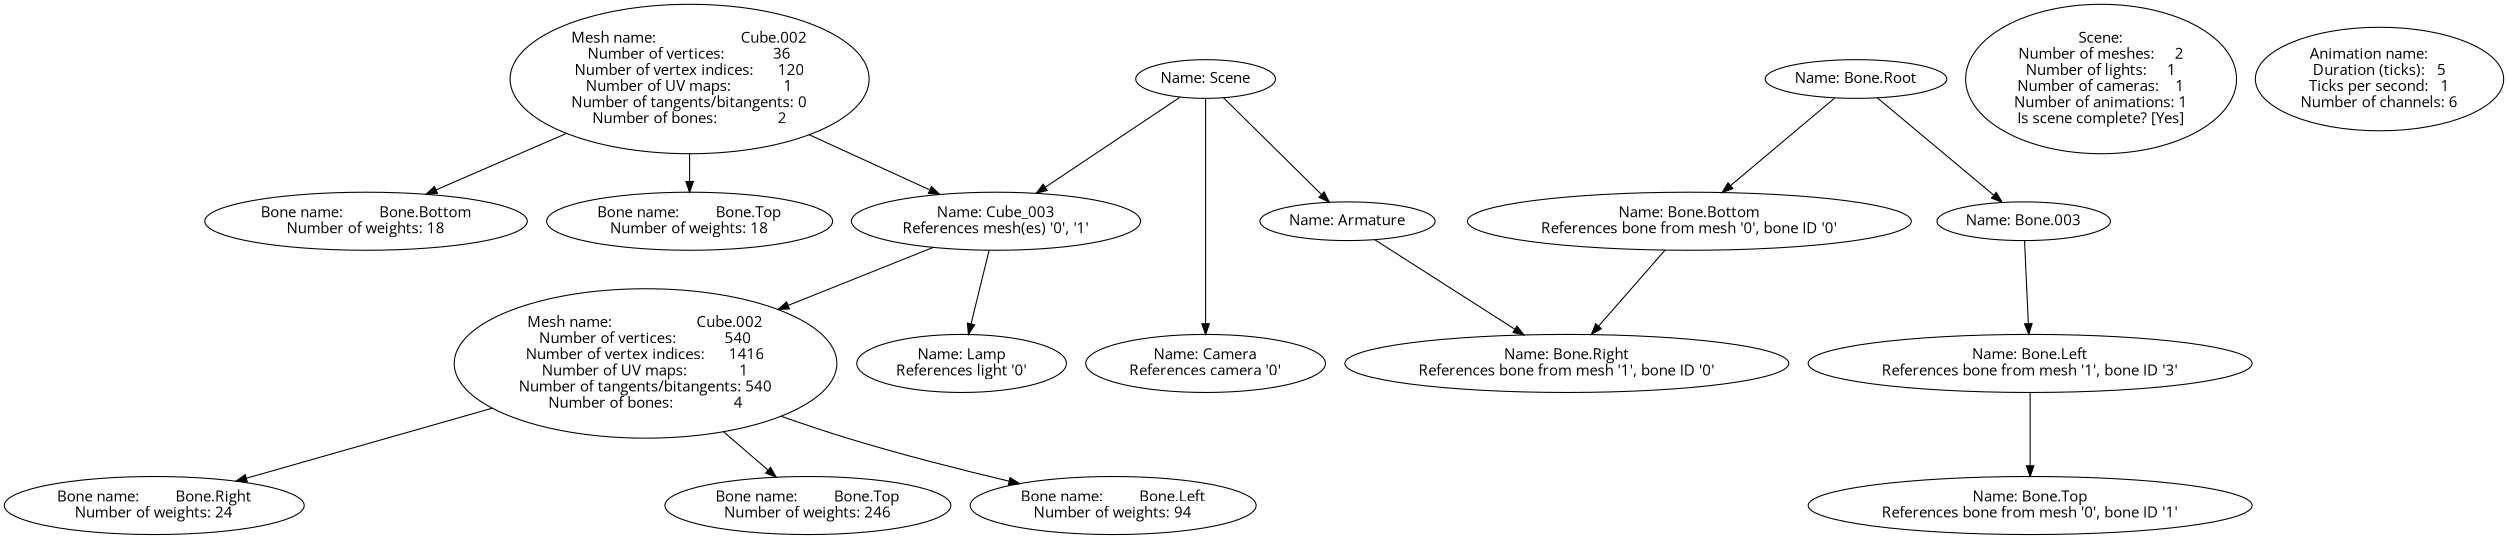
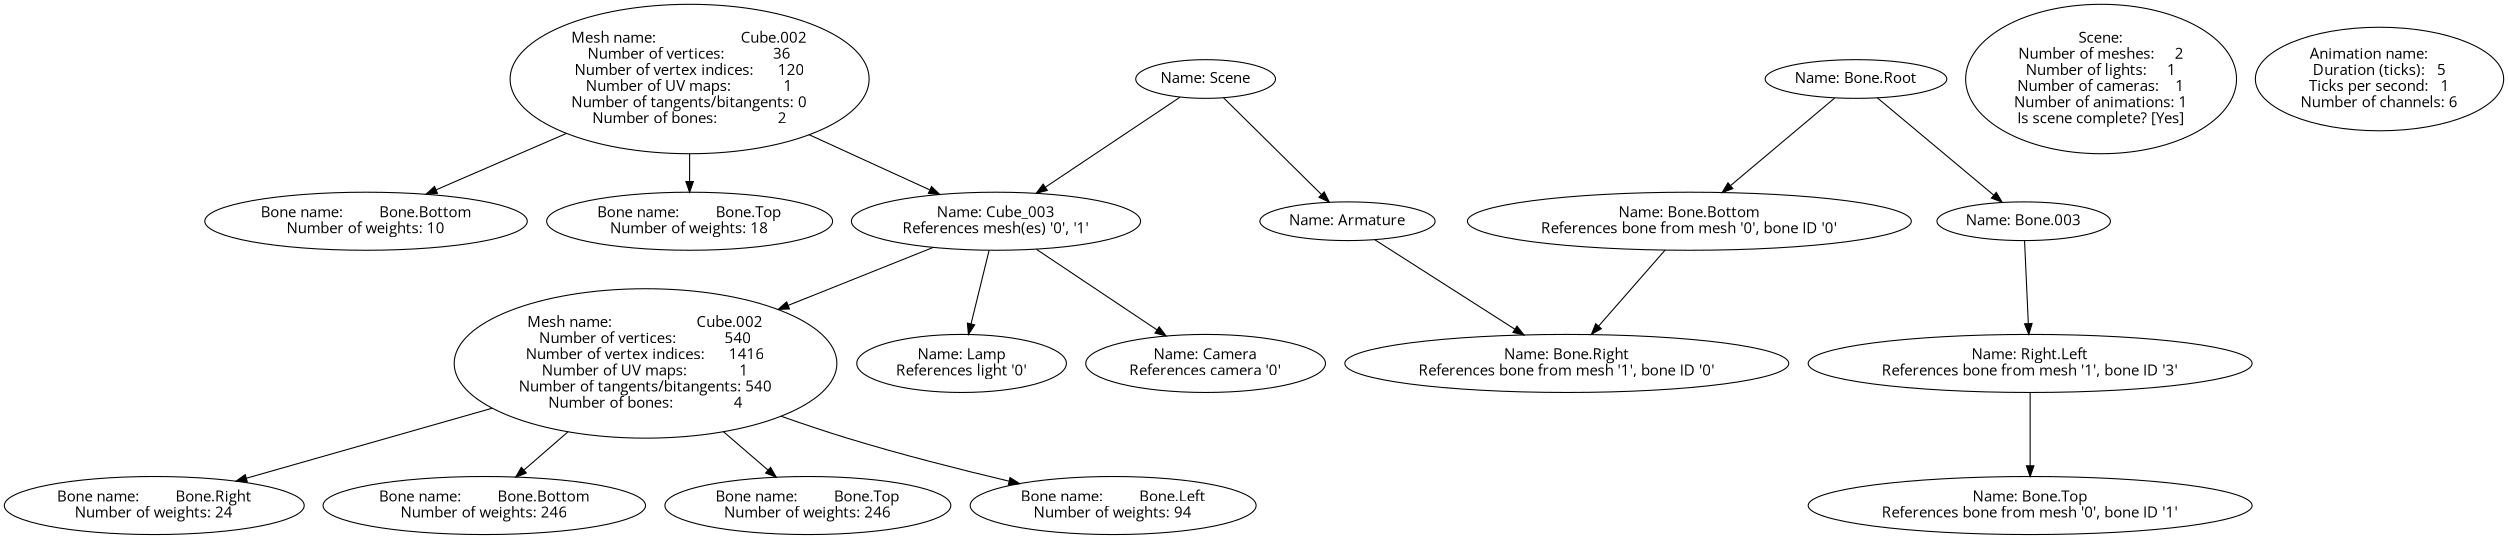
edge "Name: Scene" -> "Name: Camera References camera '0'": now "Name: Cube_003 References mesh(es) '0', '1'" -> "Name: Camera References camera '0'"
node "Bone name:         Bone.Bottom Number of weights: 18": label "Bone name:         Bone.Bottom Number of weights: 18" -> "Bone name:         Bone.Bottom Number of weights: 10"
node "Name: Bone.Left References bone from mesh '1', bone ID '3'": label "Name: Bone.Left References bone from mesh '1', bone ID '3'" -> "Name: Right.Left References bone from mesh '1', bone ID '3'"
node "Bone name:         Bone.Bottom Number of weights: 246": added
